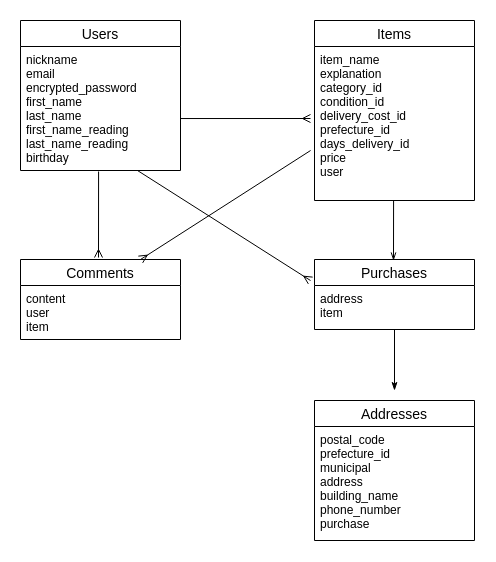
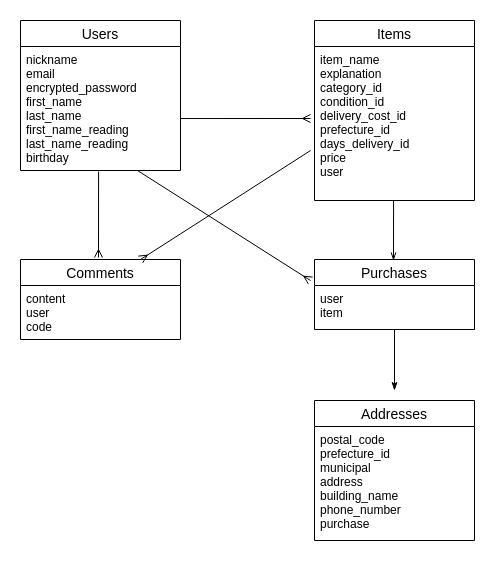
node "content user item": label "content user item" -> "content user code"
node "address item": label "address item" -> "user item"
